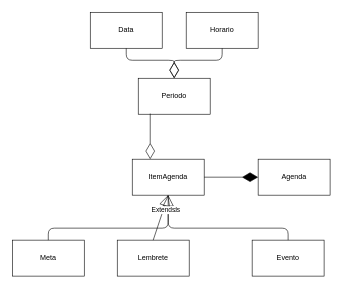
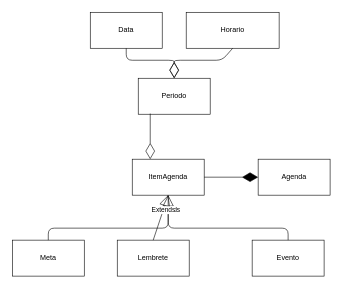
node "Horario": size 72x36 -> 93x36
